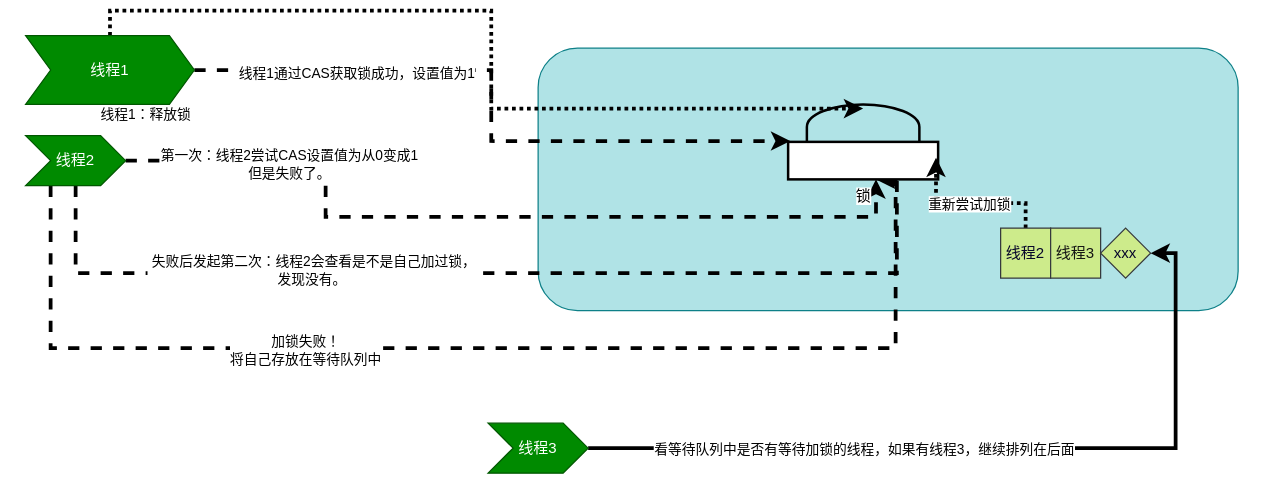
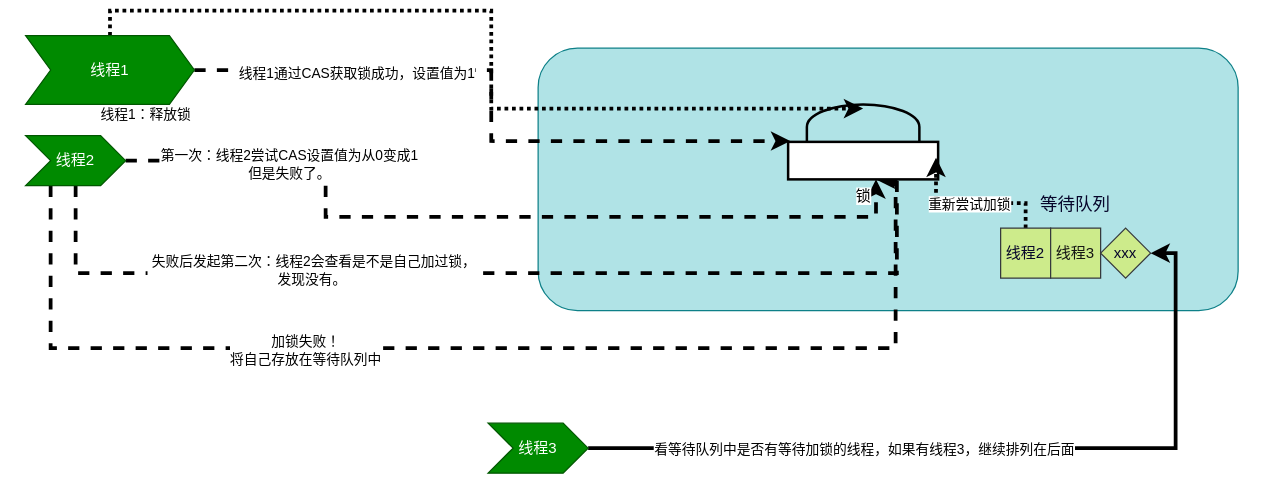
node "等待队列": added
